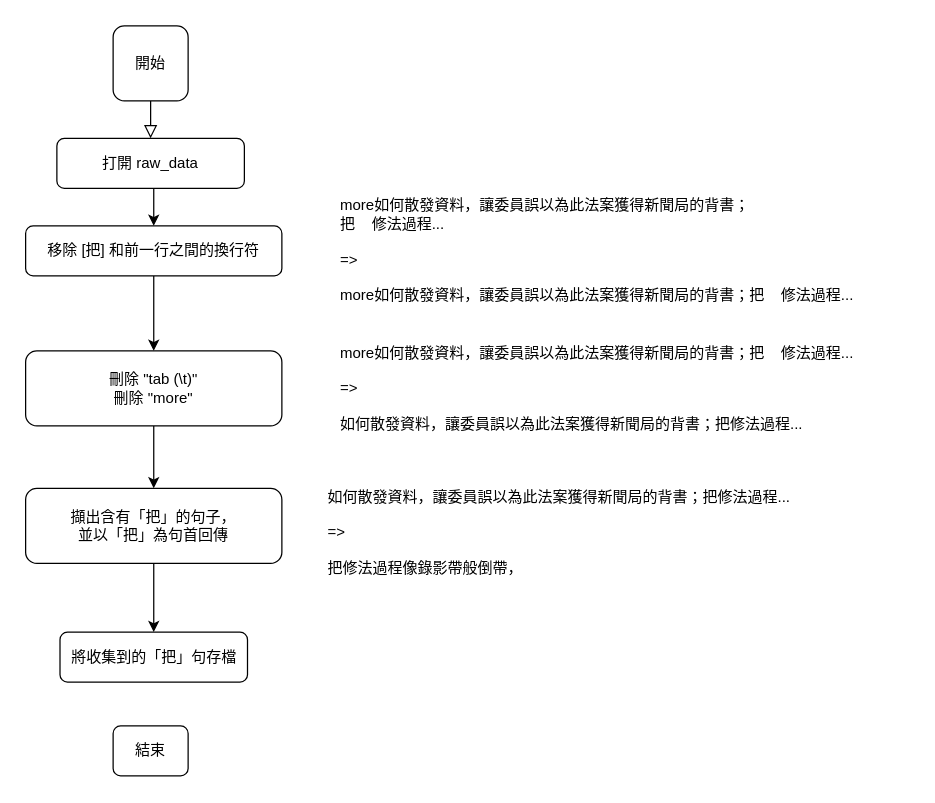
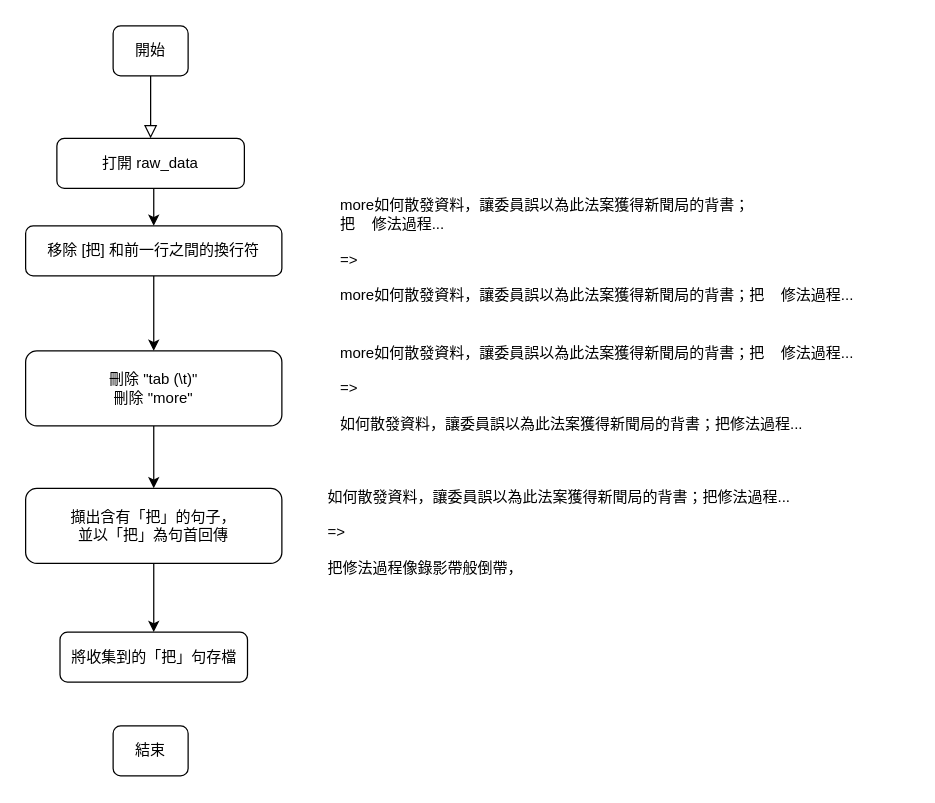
node "開始": size 75x75 -> 75x50
